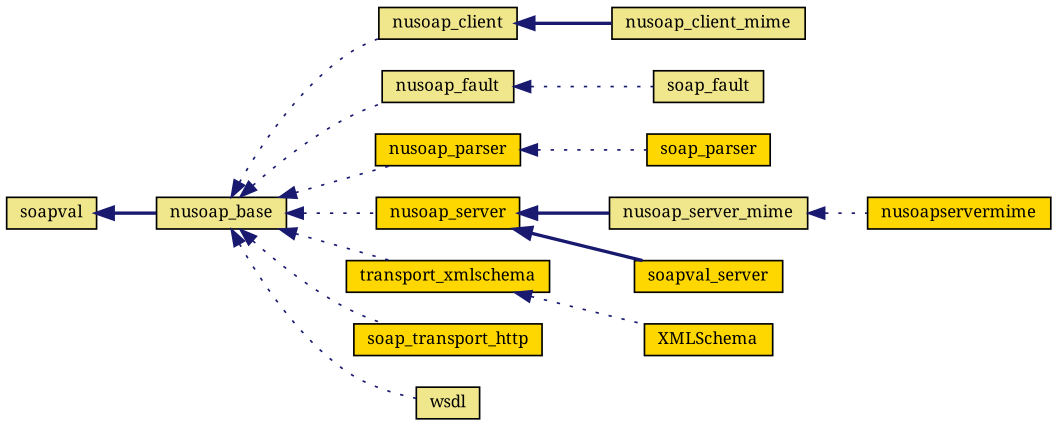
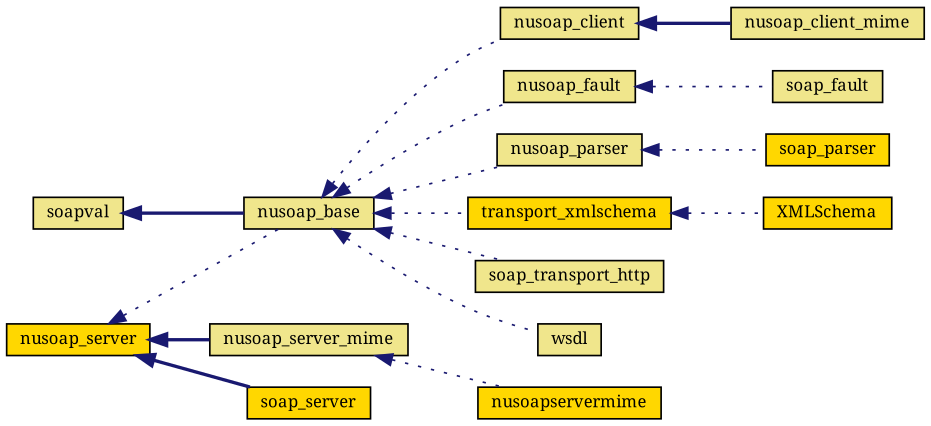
node "nusoap_parser": fillcolor gold -> khaki
edge "nusoap_server" -> "nusoap_base": reversed
node "soapval_server": label "soapval_server" -> "soap_server"
node "soap_transport_http": fillcolor gold -> khaki
